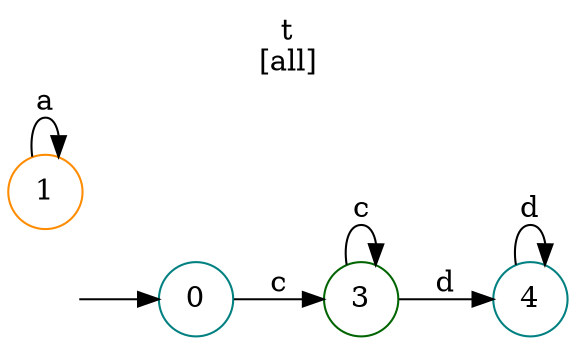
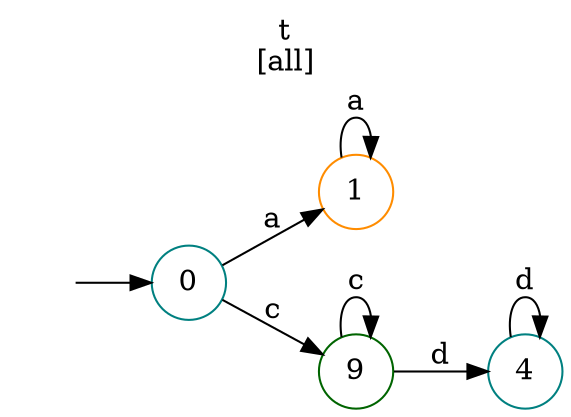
edge "0" -> "1": added, label "a"
node "3": label "3" -> "9"
